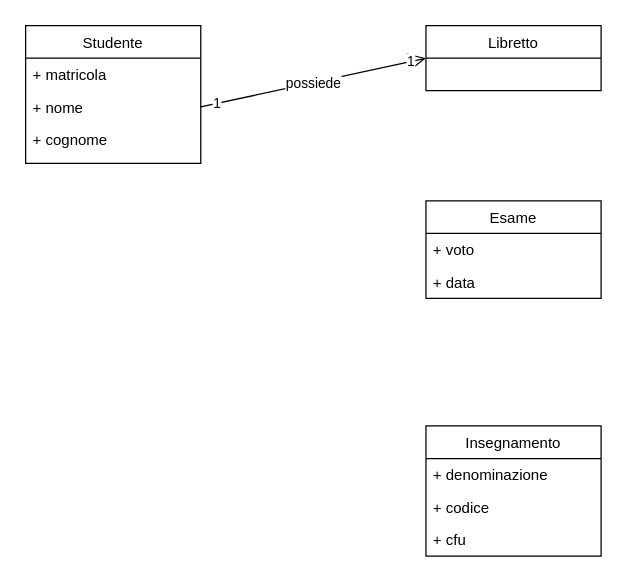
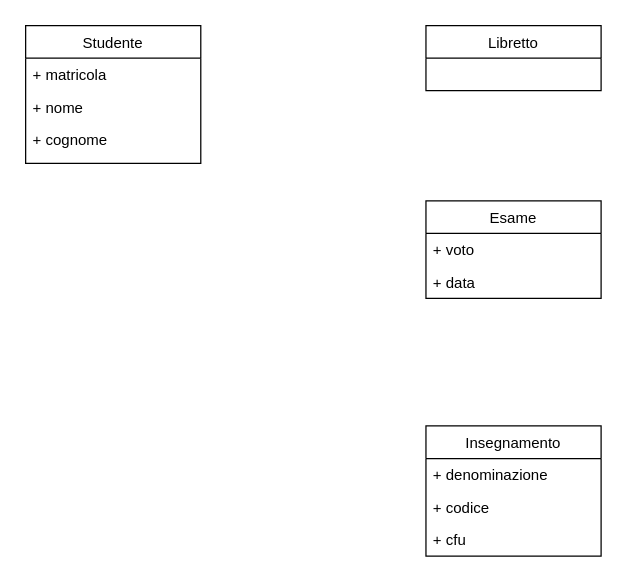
edge "+ nome" -> "Libretto": removed, labels "1", "possiede", "1"
